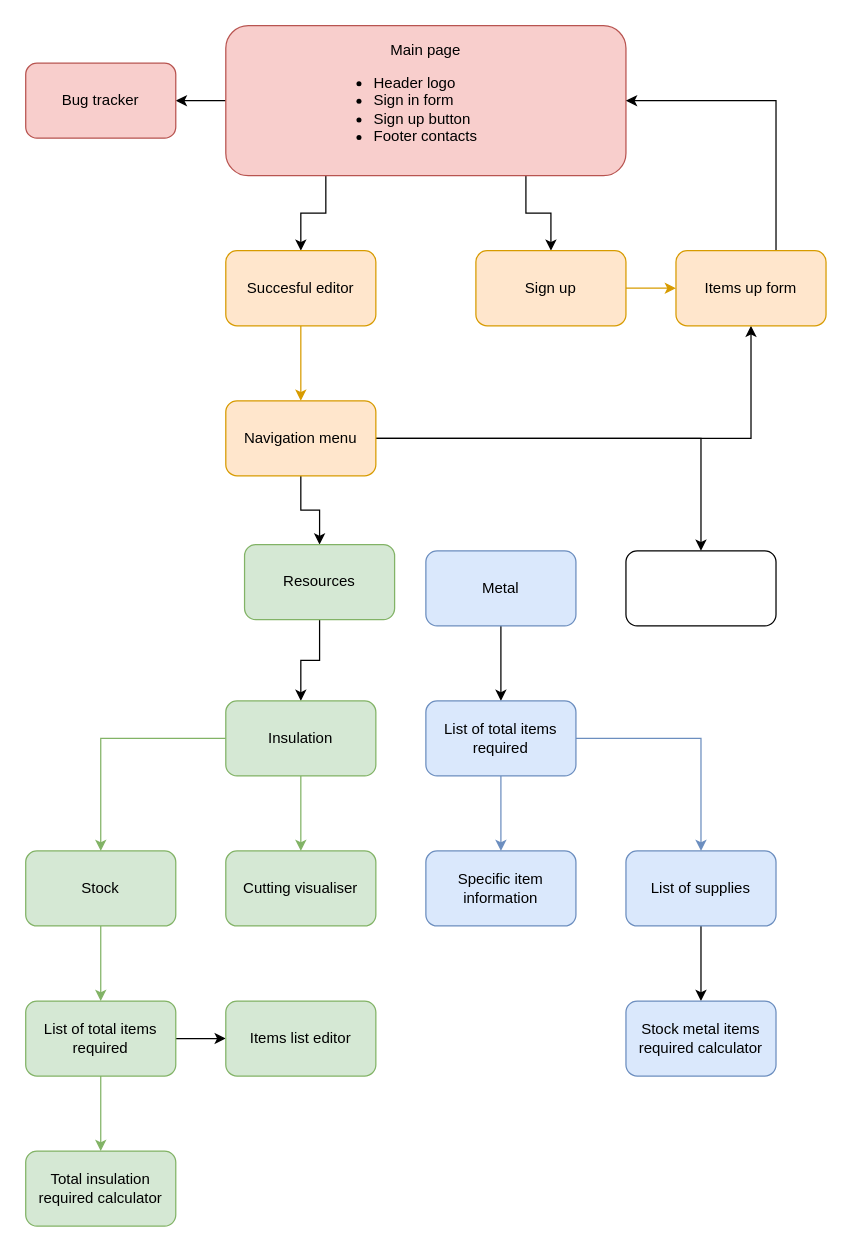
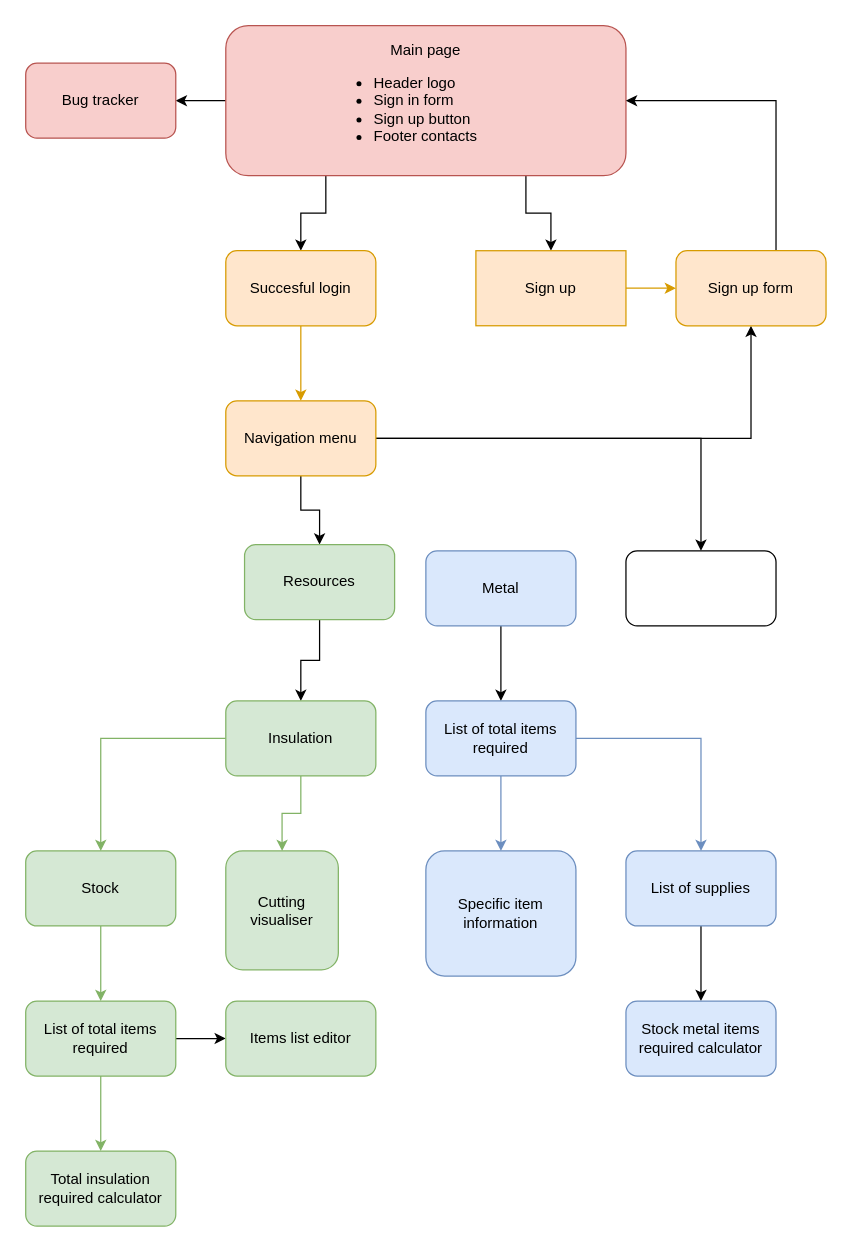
node "Succesful editor": label "Succesful editor" -> "Succesful login"
node "Sign up": shape rounded rectangle -> rectangle
node "Items up form": label "Items up form" -> "Sign up form"
node "Cutting visualiser": size 150x75 -> 113x119
node "Specific item information": size 150x75 -> 150x125
